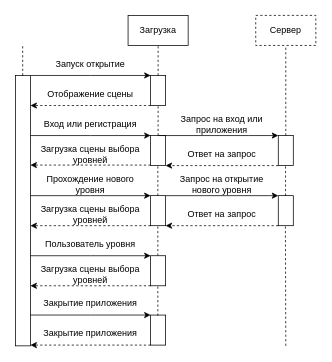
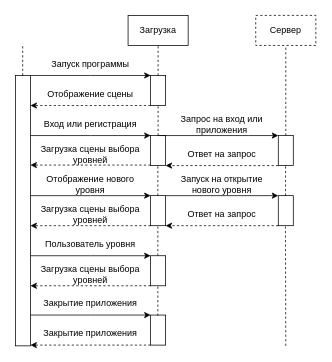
node "Запуск открытие": label "Запуск открытие" -> "Запуск программы"
node "Прохождение нового уровня": label "Прохождение нового уровня" -> "Отображение нового уровня"
node "Запрос на открытие нового уровня": label "Запрос на открытие нового уровня" -> "Запуск на открытие нового уровня"
